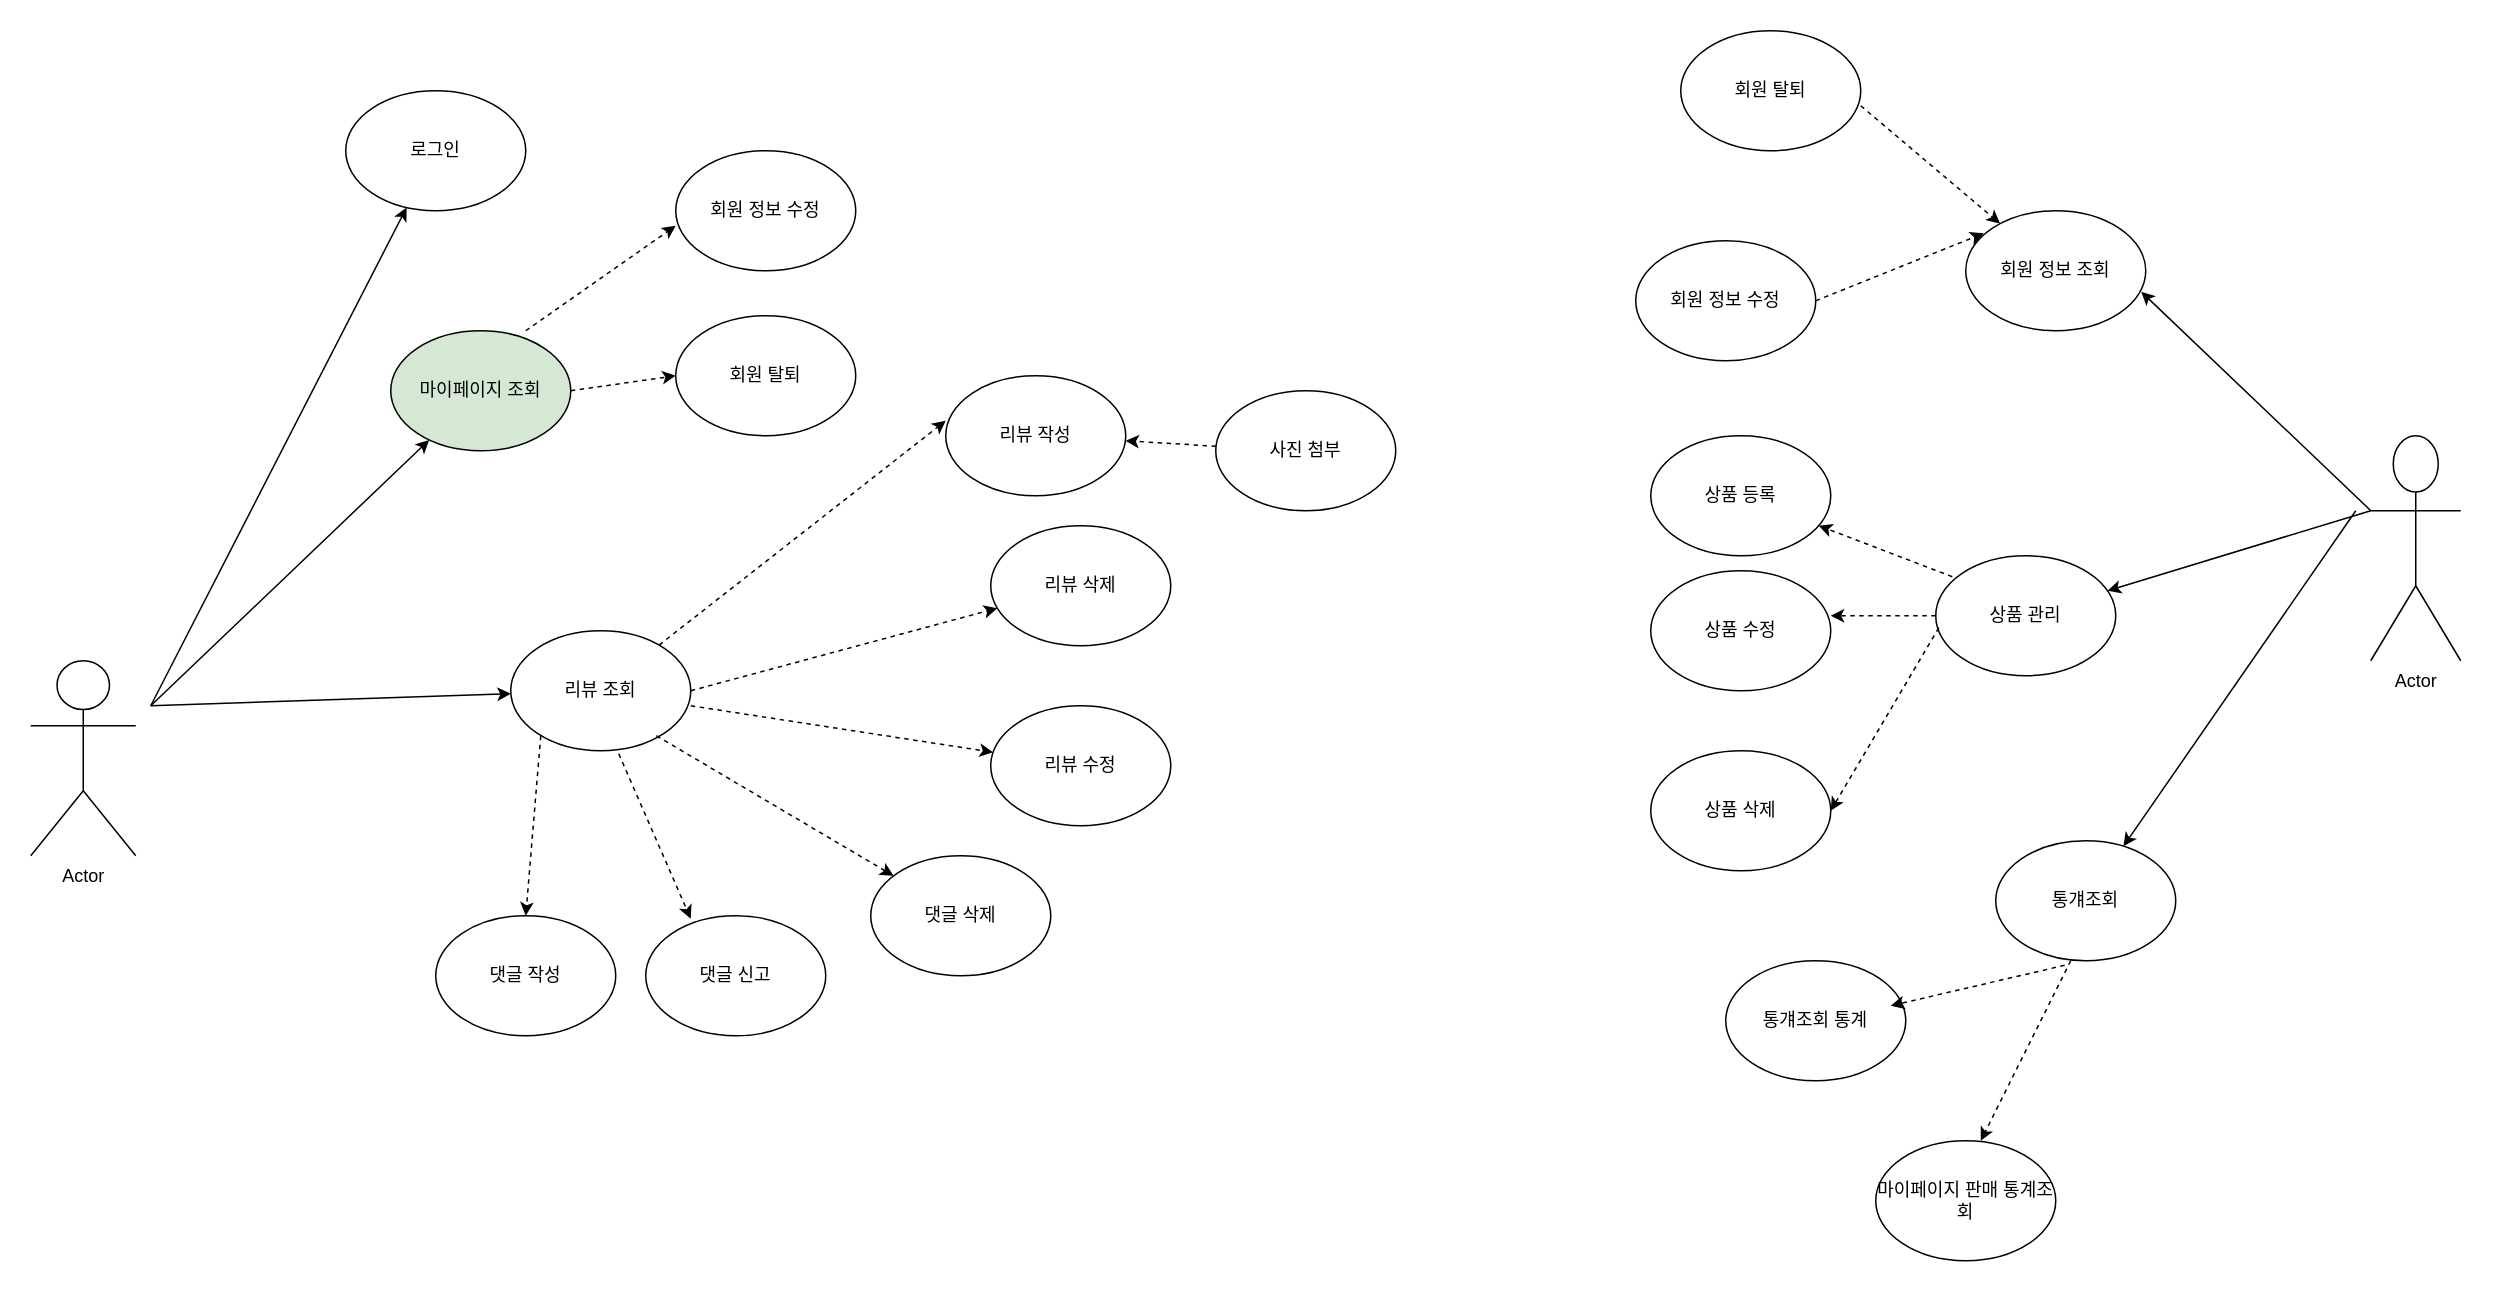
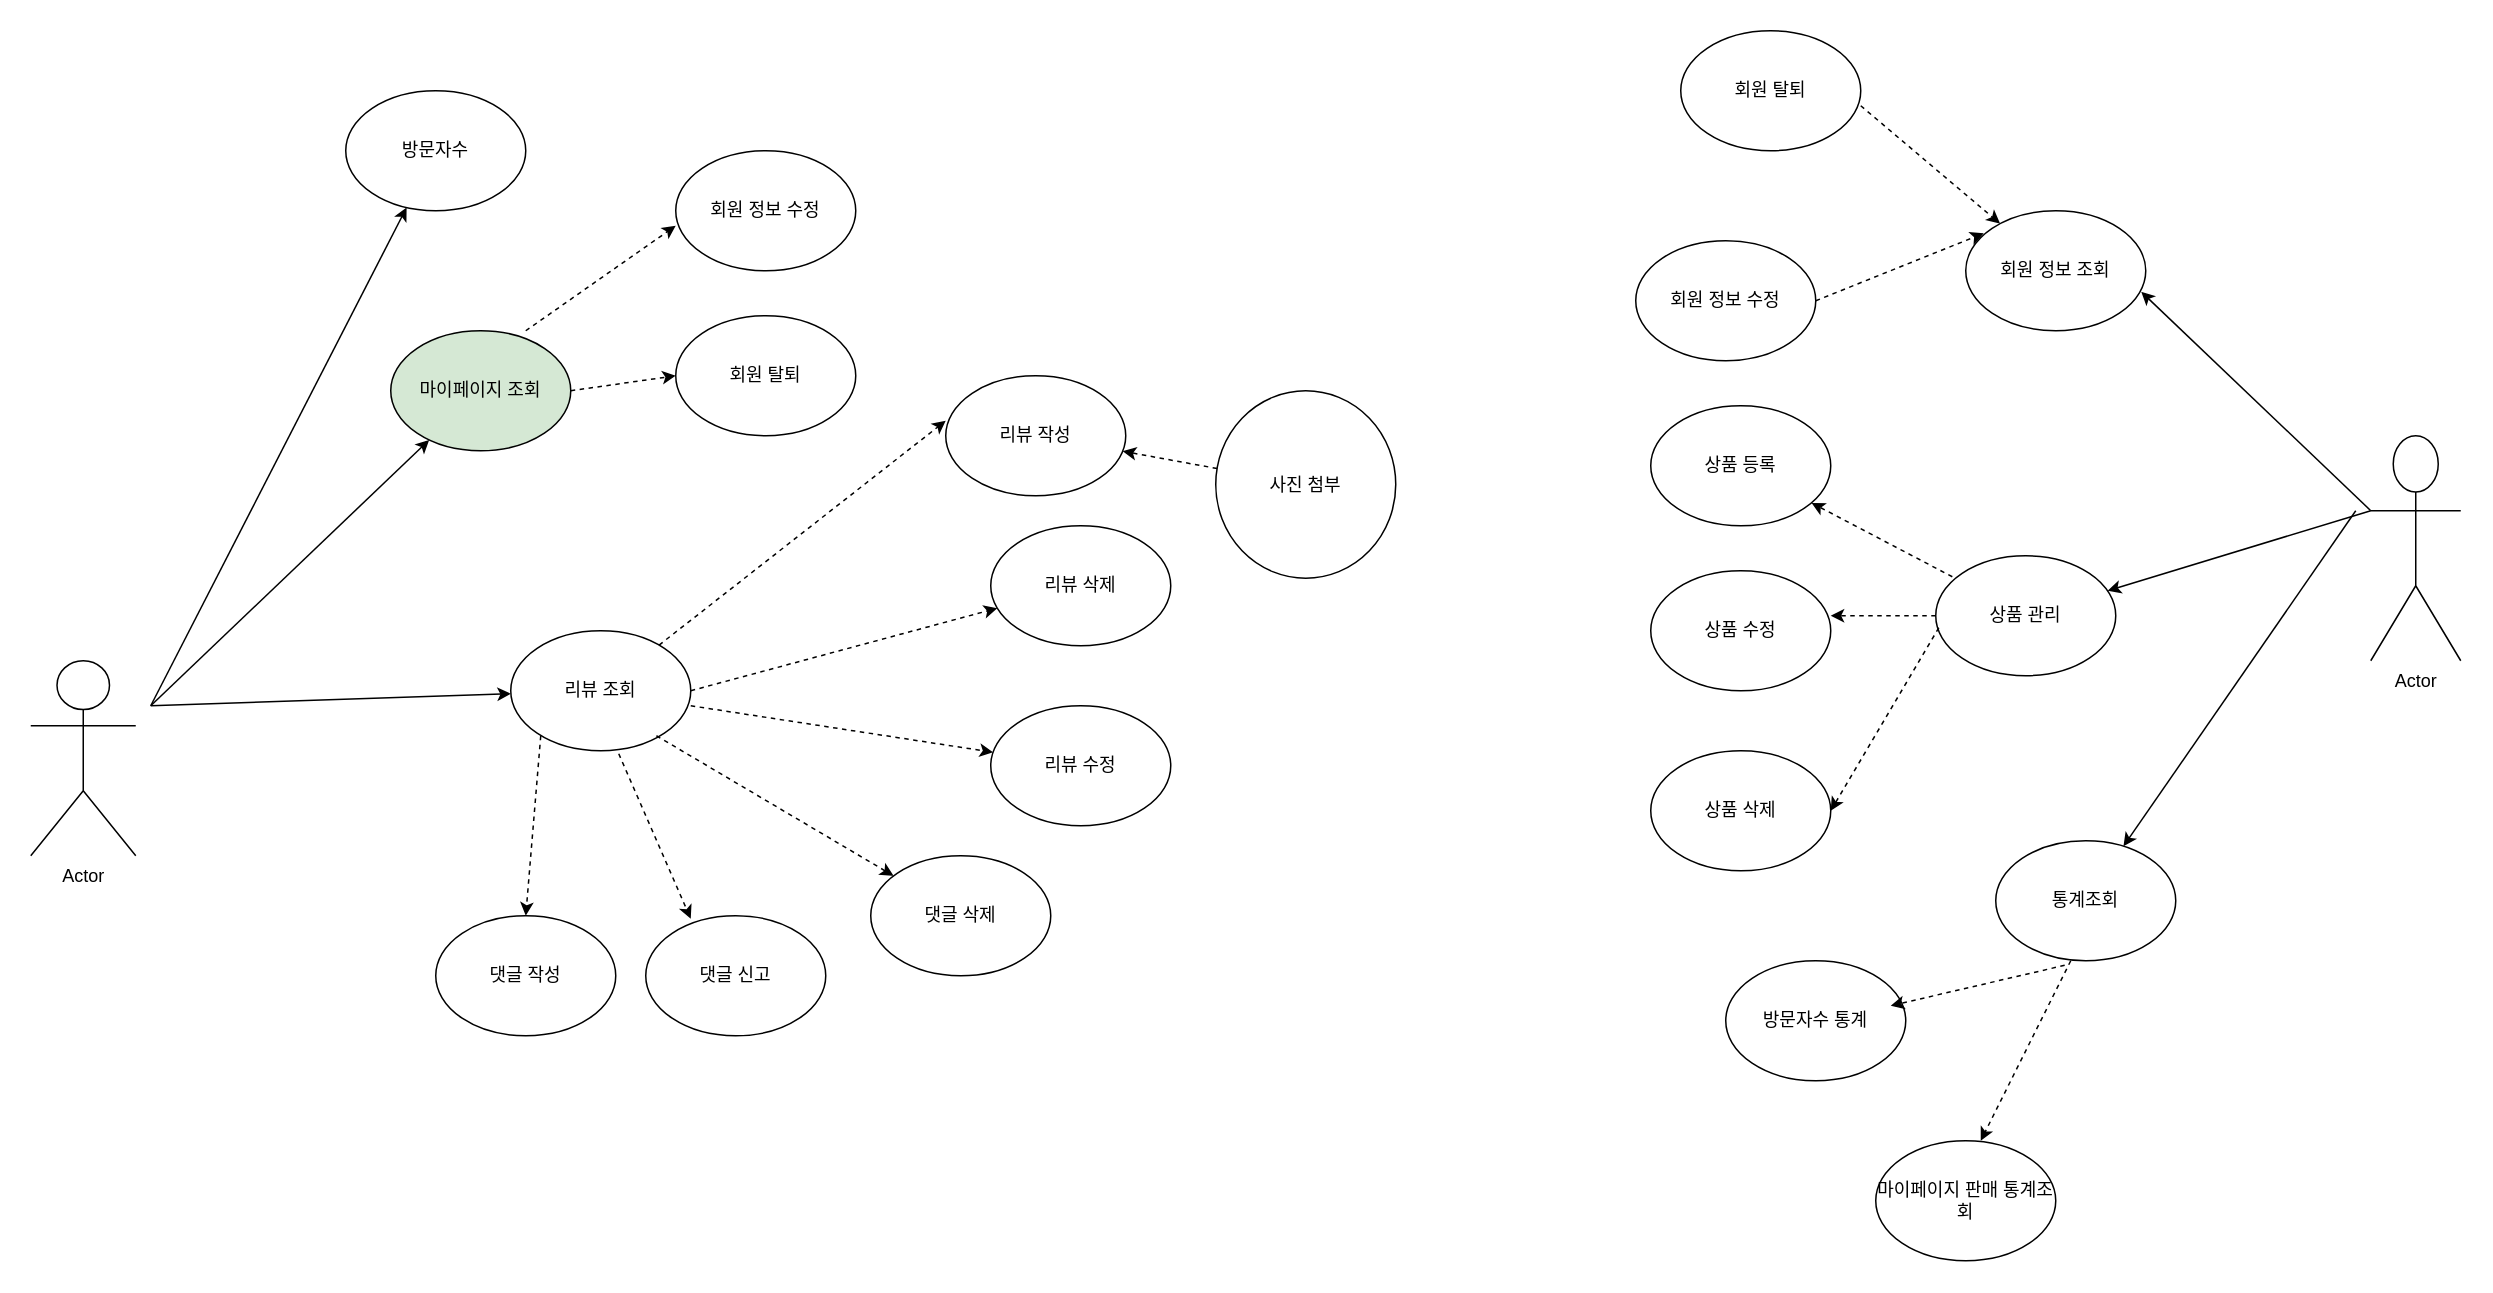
node "로그인": label "로그인" -> "방문자수"
node "사진 첨부": size 180x120 -> 180x188
node "상품 등록": moved (1741, 496) -> (1741, 466)
node "통걔조회": label "통걔조회" -> "통계조회"
node "통걔조회 통계": label "통걔조회 통계" -> "방문자수 통계"
